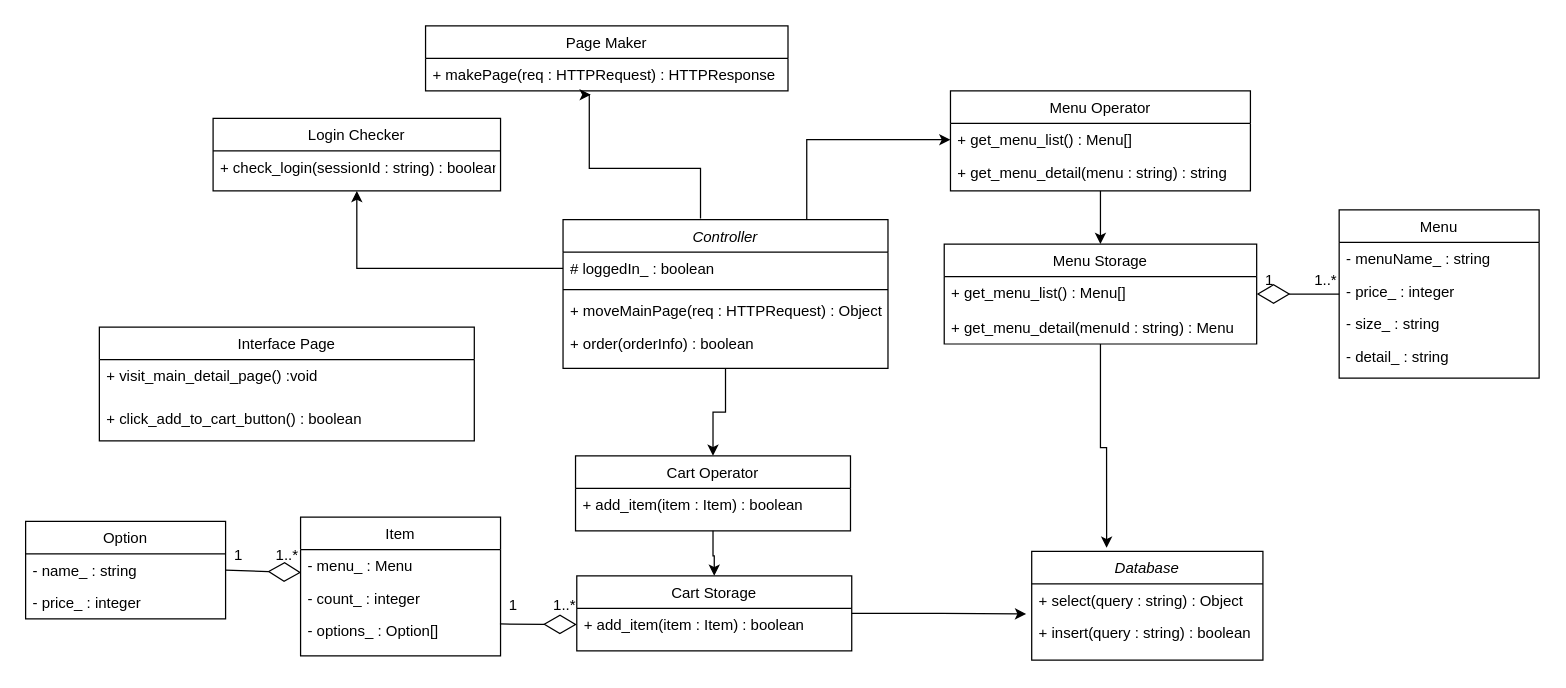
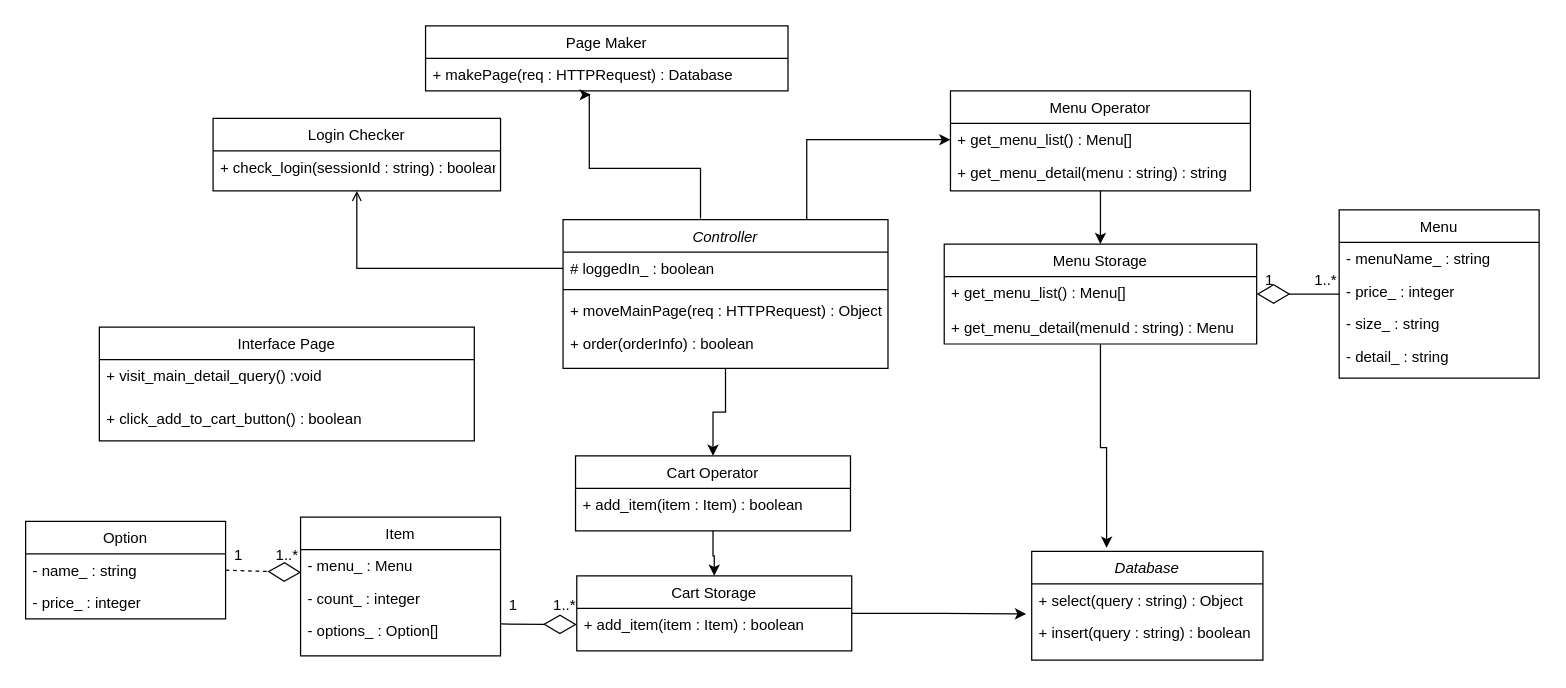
node "+ makePage(req : HTTPRequest) : HTTPResponse": label "+ makePage(req : HTTPRequest) : HTTPResponse" -> "+ makePage(req : HTTPRequest) : Database"
edge "# loggedIn_ : boolean" -> "Login Checker": arrowhead classic -> open
node "+ visit_main_detail_page() :void": label "+ visit_main_detail_page() :void" -> "+ visit_main_detail_query() :void"
edge "- name_ : string" -> "- menu_ : Menu": style solid -> dashed
